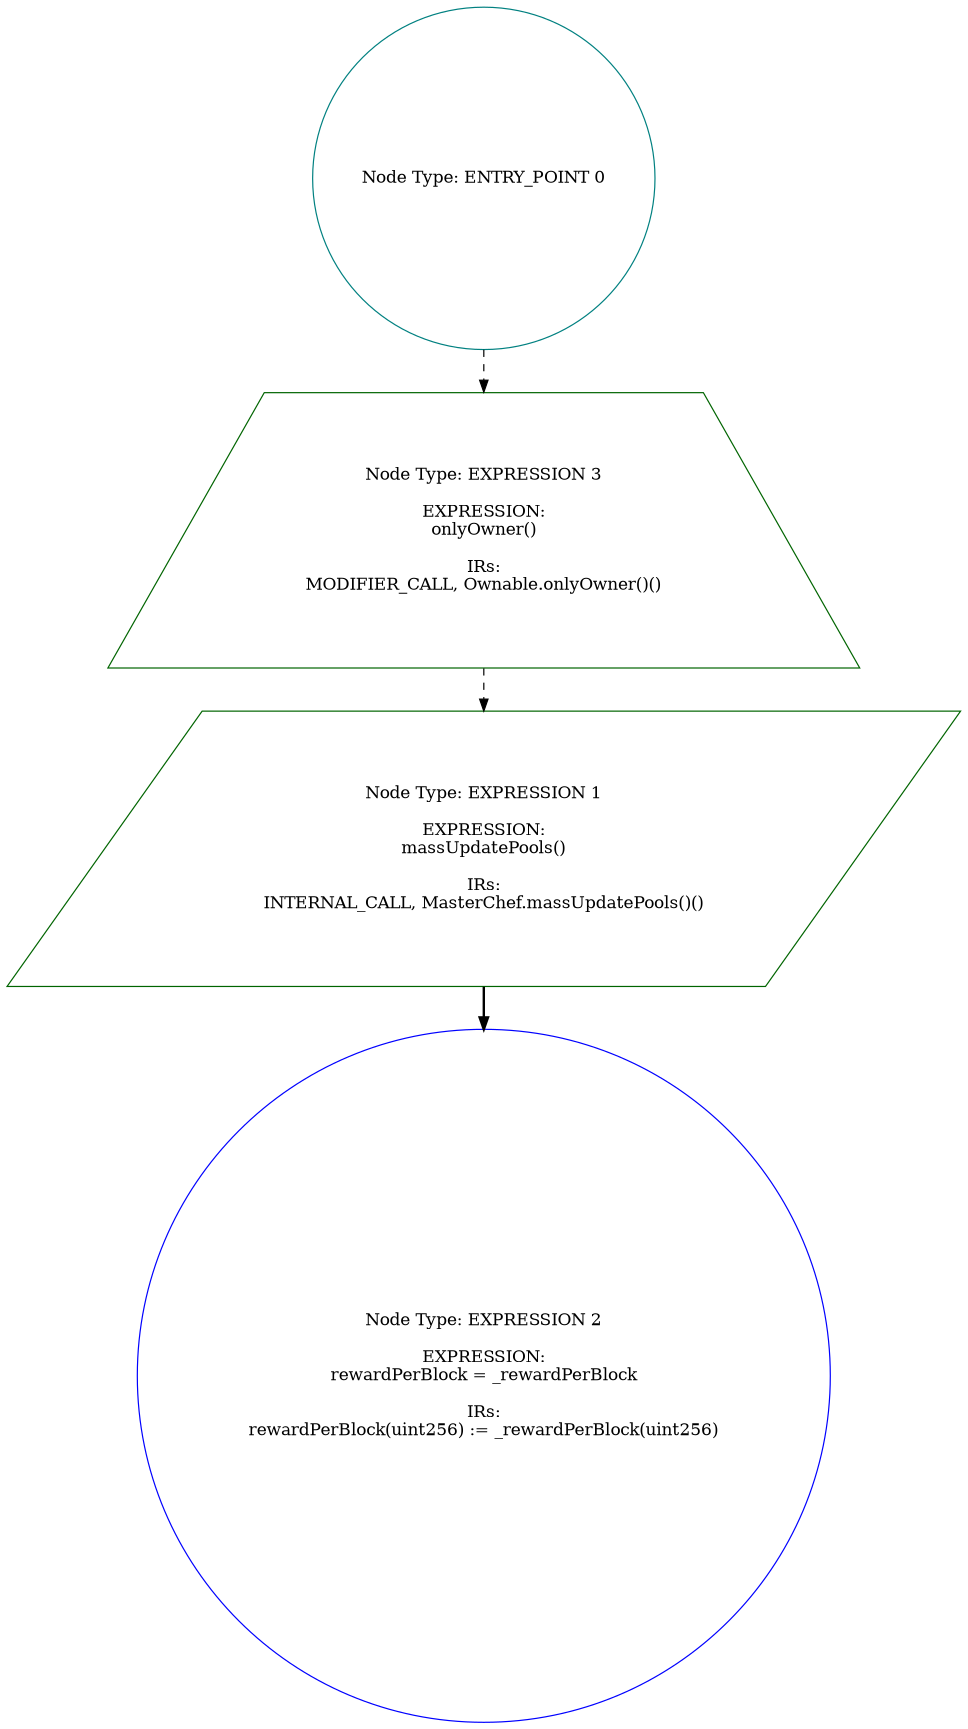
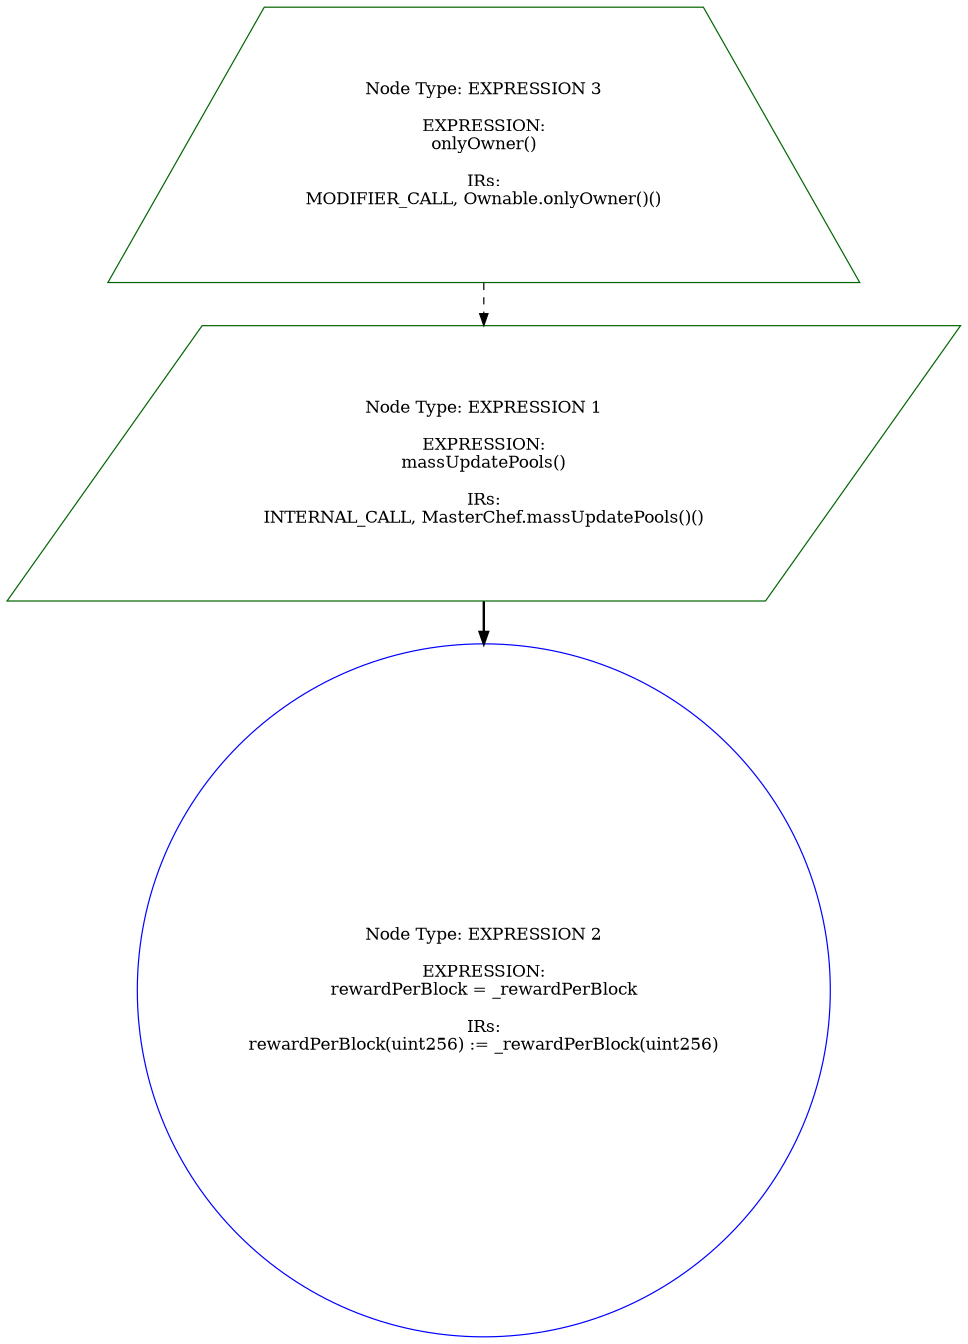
node "Node Type: ENTRY_POINT 0": removed
